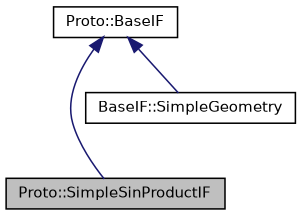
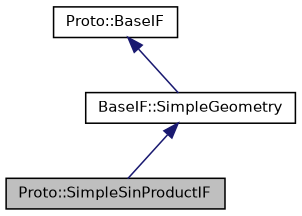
edge "Proto::SimpleSinProductIF" -> "Proto::BaseIF": now "Proto::SimpleSinProductIF" -> "BaseIF::SimpleGeometry"
